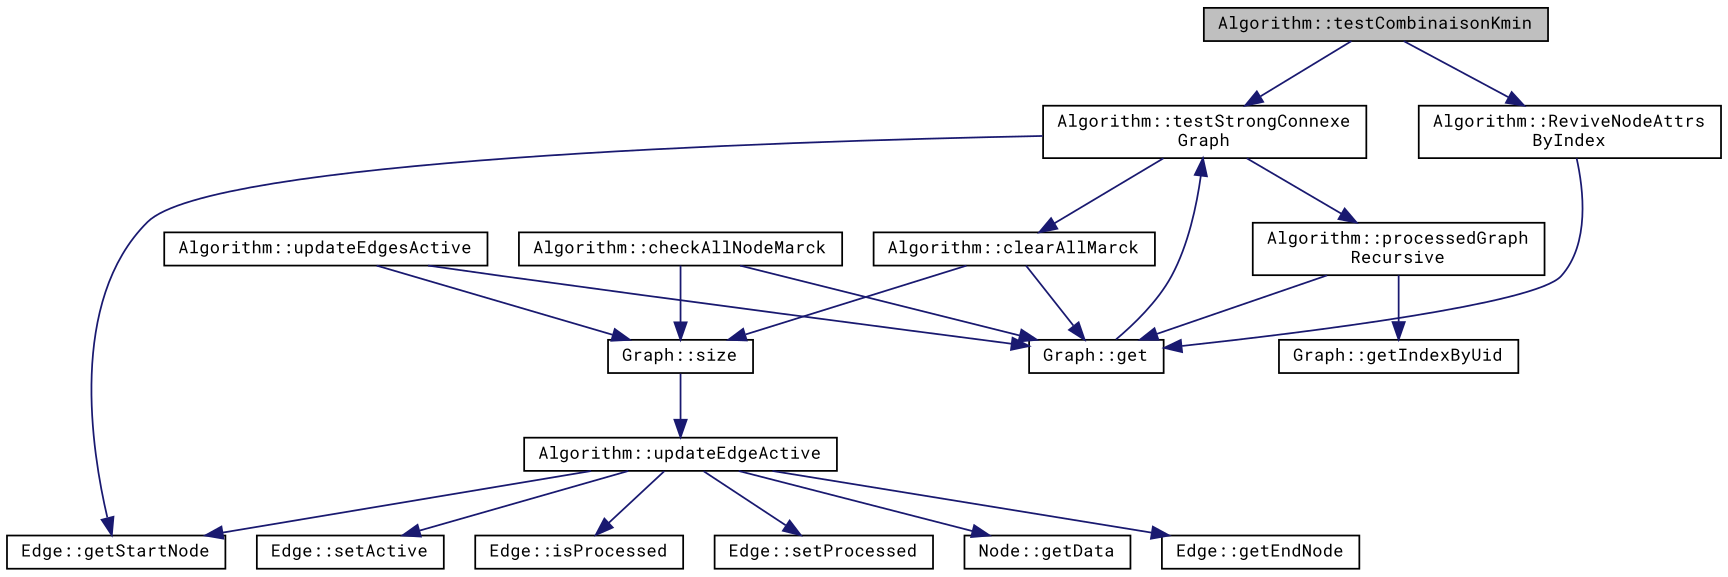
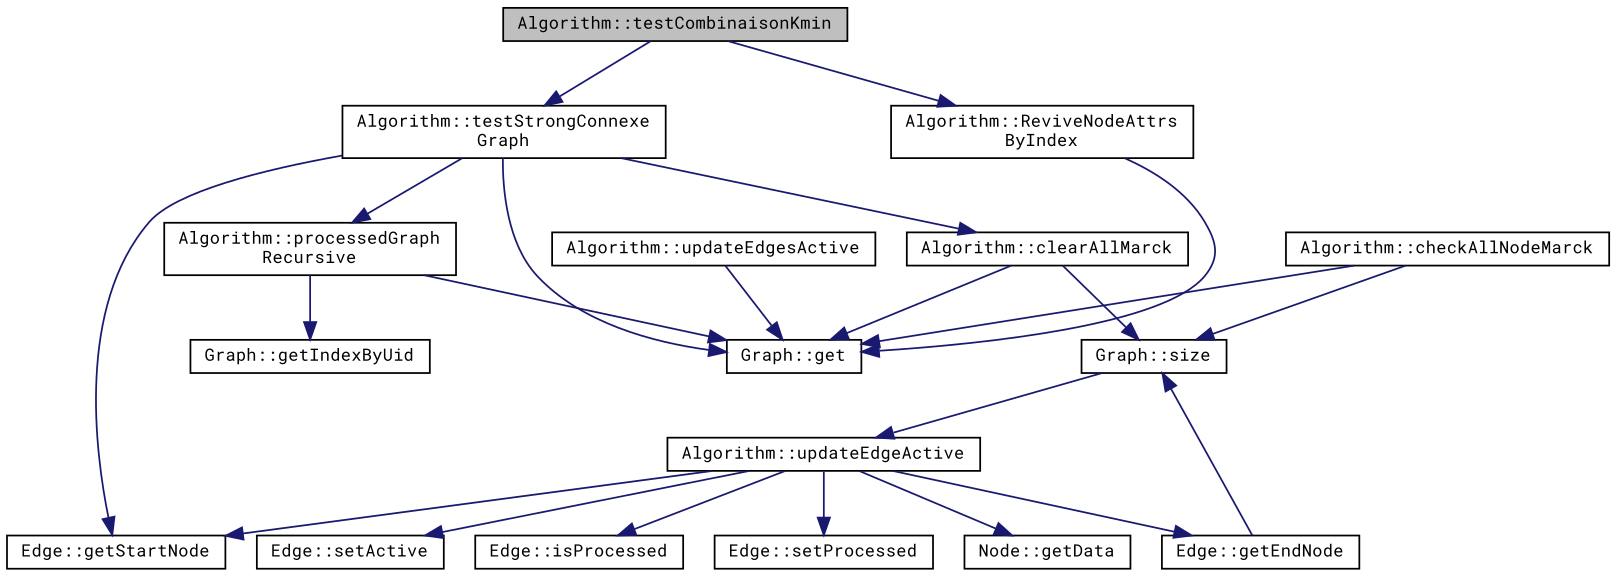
edge "Graph::get" -> "Algorithm::testStrongConnexe Graph": reversed
edge "Algorithm::updateEdgesActive" -> "Graph::size": now "Edge::getEndNode" -> "Graph::size"
